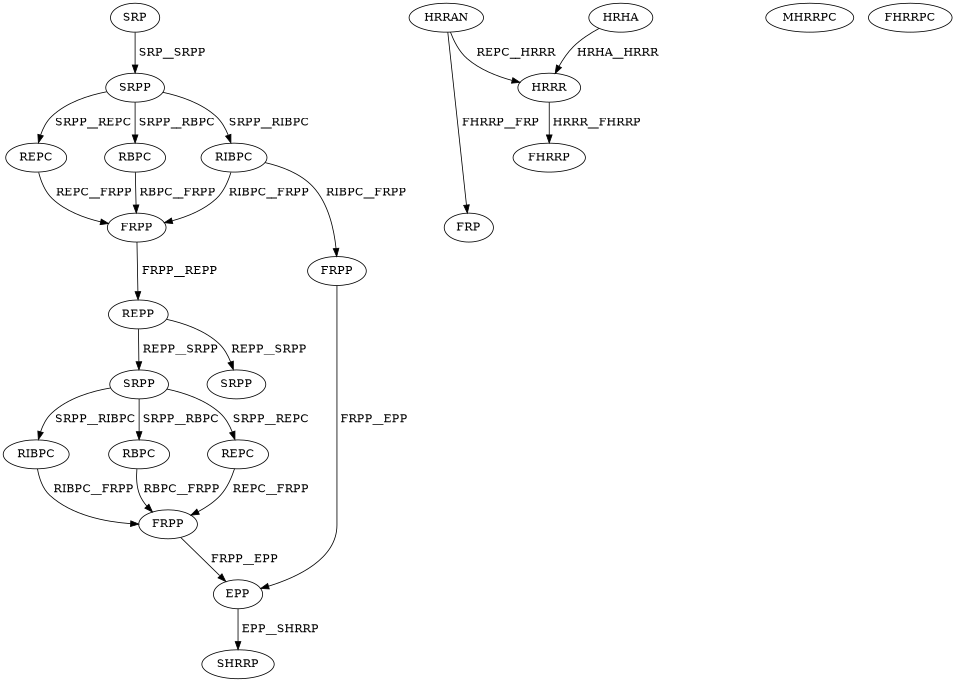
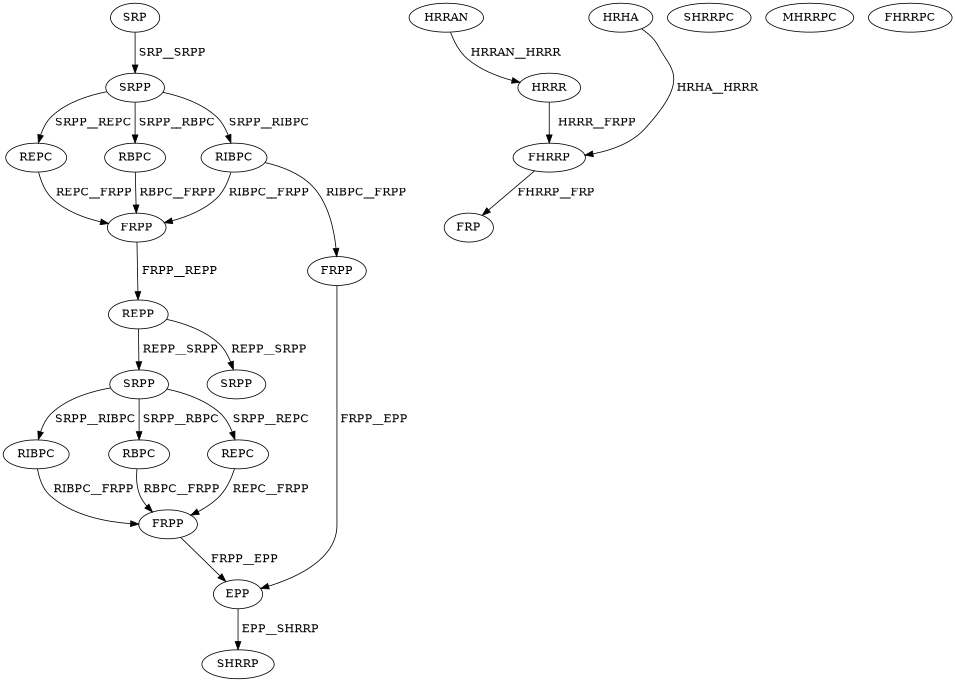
node "SHRRPC": added
edge "HRHA" -> "HRRR": now "HRHA" -> "FHRRP"
edge "HRRAN" -> "HRRR": label " REPC__HRRR" -> " HRRAN__HRRR"
edge "HRRAN" -> "FRP": now "FHRRP" -> "FRP"
edge "HRRR" -> "FHRRP": label " HRRR__FHRRP" -> " HRRR__FRPP"
